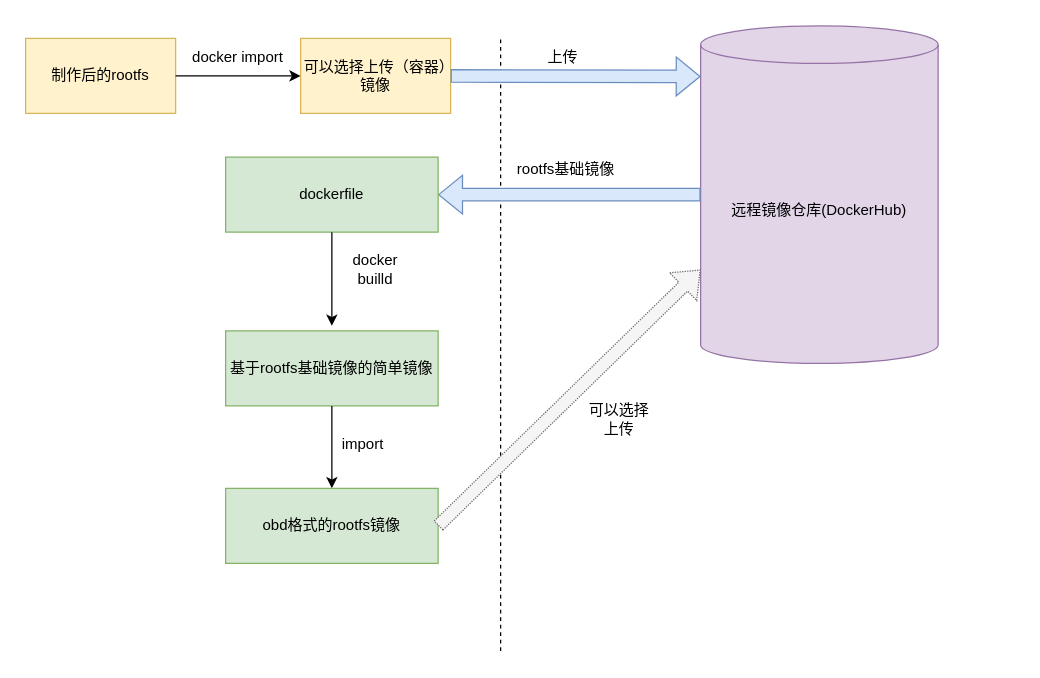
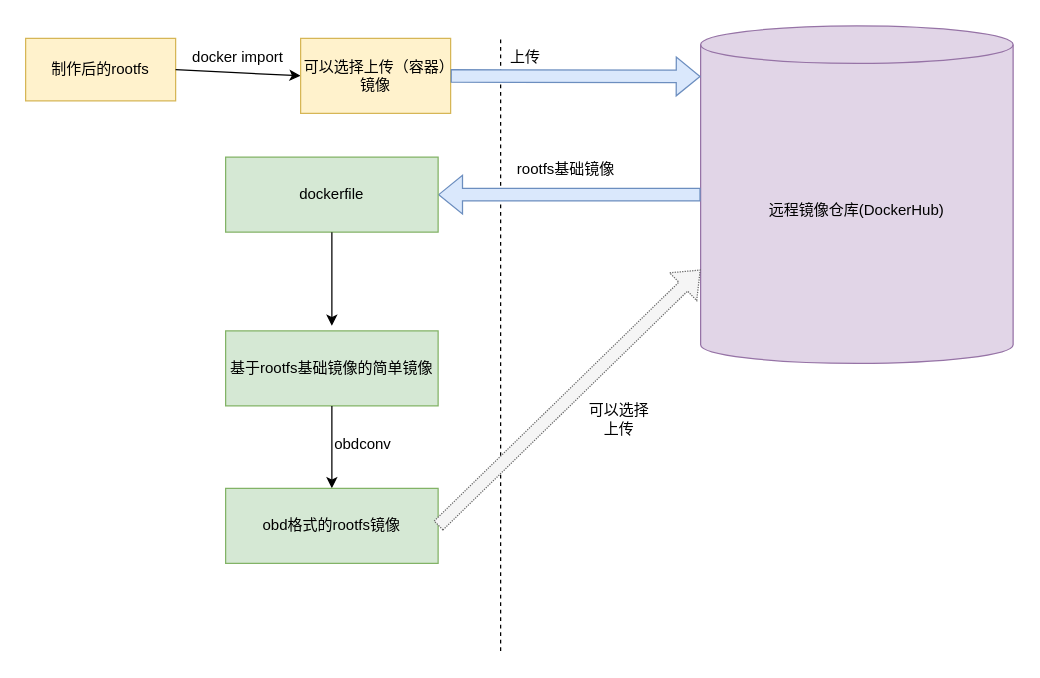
node "上传": moved (563, 57) -> (526, 57)
node "制作后的rootfs": size 150x75 -> 150x63
node "远程镜像仓库(DockerHub)": size 238x338 -> 313x338
node "docker builld": removed
node "import": label "import" -> "obdconv"
